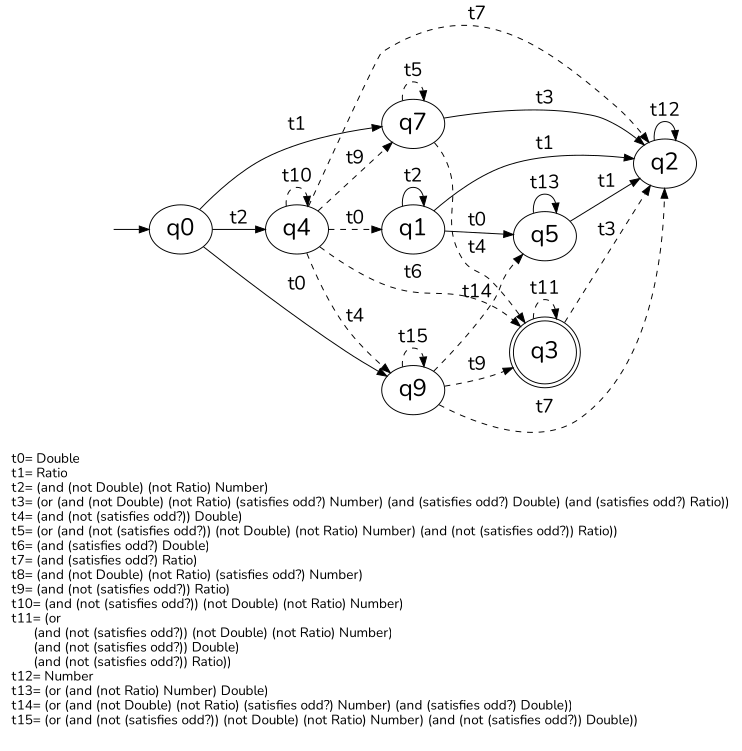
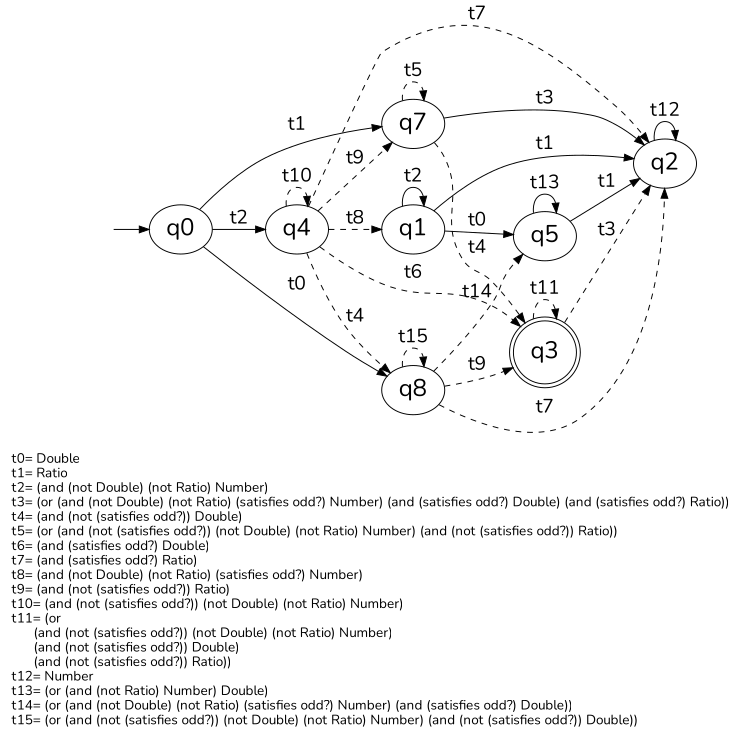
edge "q4" -> "q1": label "t0" -> "t8"
node "q9": label "q9" -> "q8"
